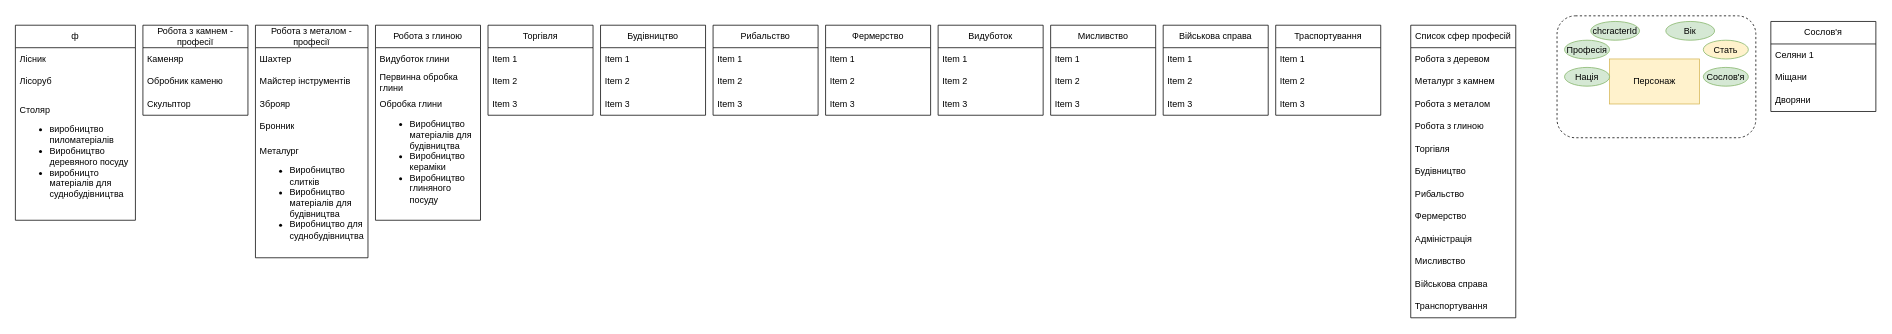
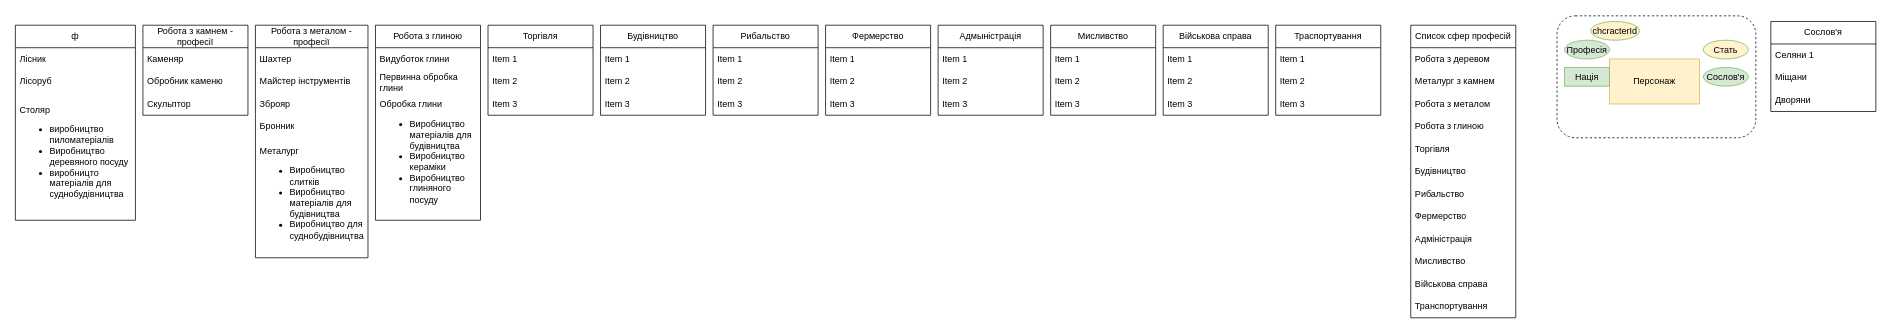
node "chcracterId": fillcolor #d5e8d4 -> #fff2cc
node "Вік": removed
node "Видуботок": label "Видуботок" -> "Адмыністрація"
node "Нація": shape ellipse -> rectangle
